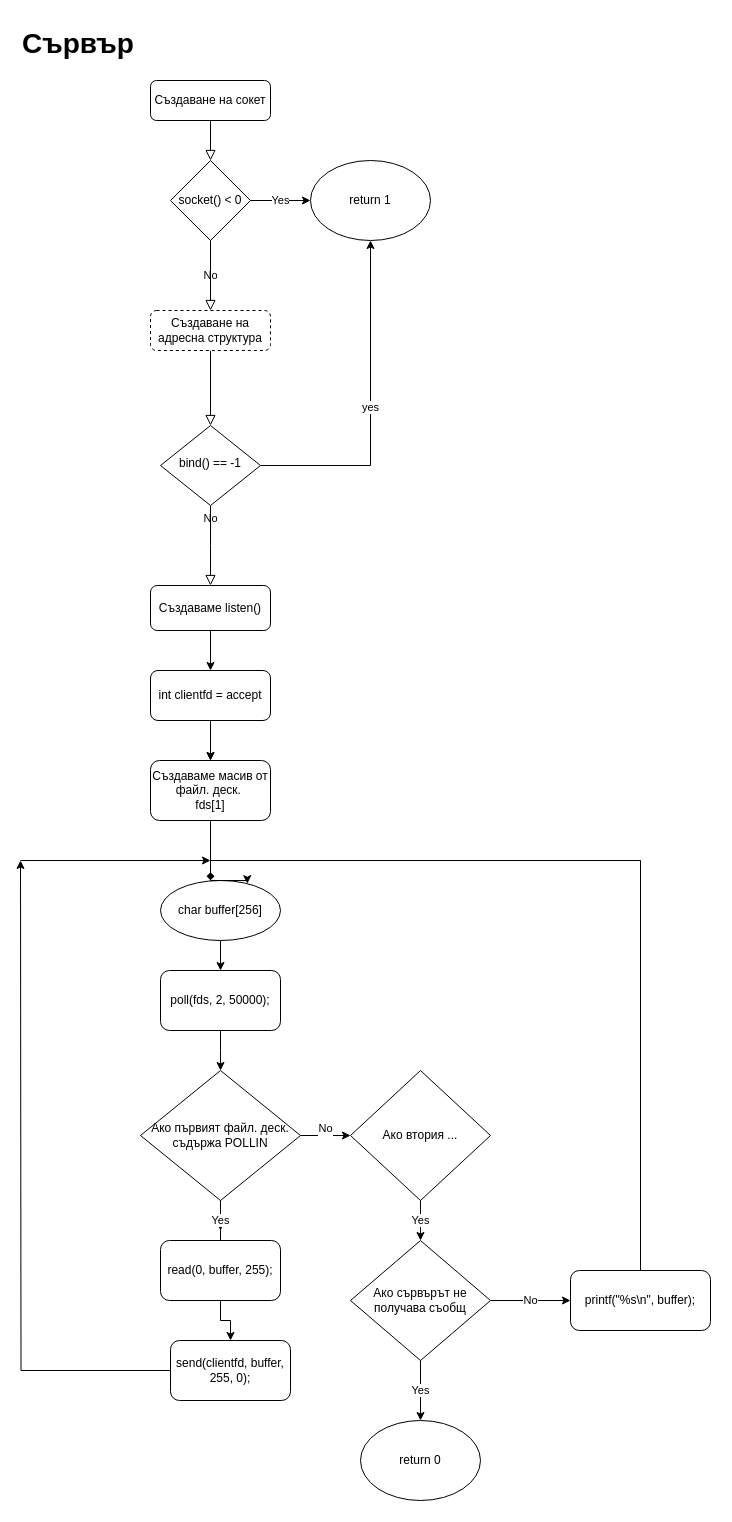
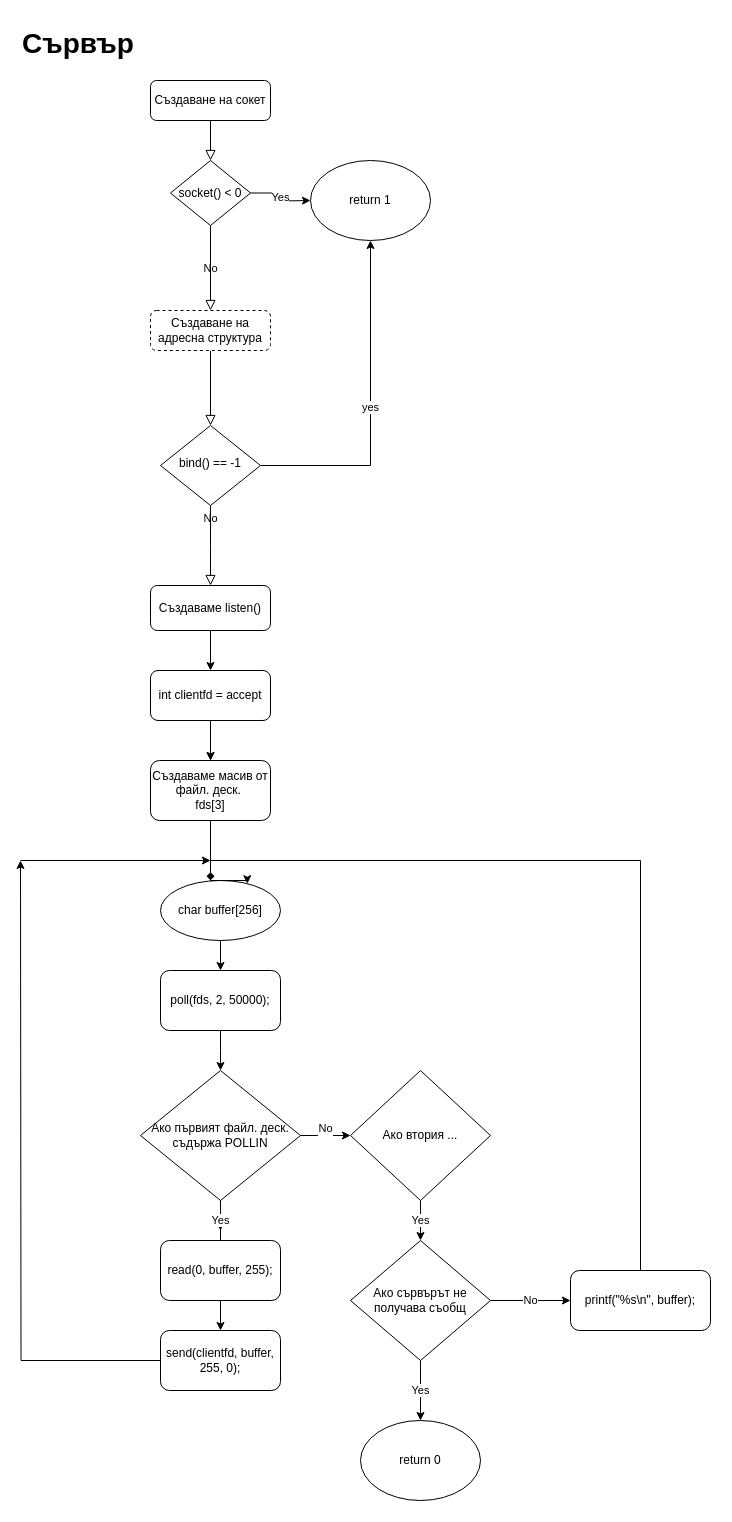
node "socket() < 0": size 80x80 -> 80x65
node "Създаваме масив от файл. деск. fds[1]": label "Създаваме масив от файл. деск. fds[1]" -> "Създаваме масив от файл. деск. fds[3]"
node "send(clientfd, buffer, 255, 0);": moved (231, 1371) -> (221, 1361)
